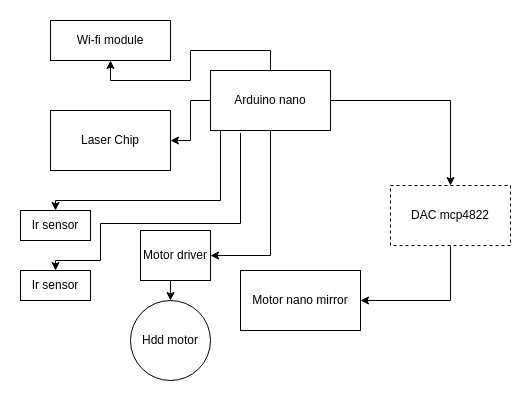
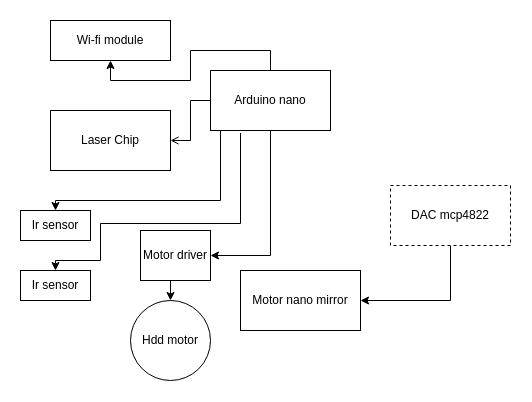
edge "Arduino nano" -> "DAC mcp4822": removed
edge "Arduino nano" -> "Laser Chip": arrowhead classic -> open
